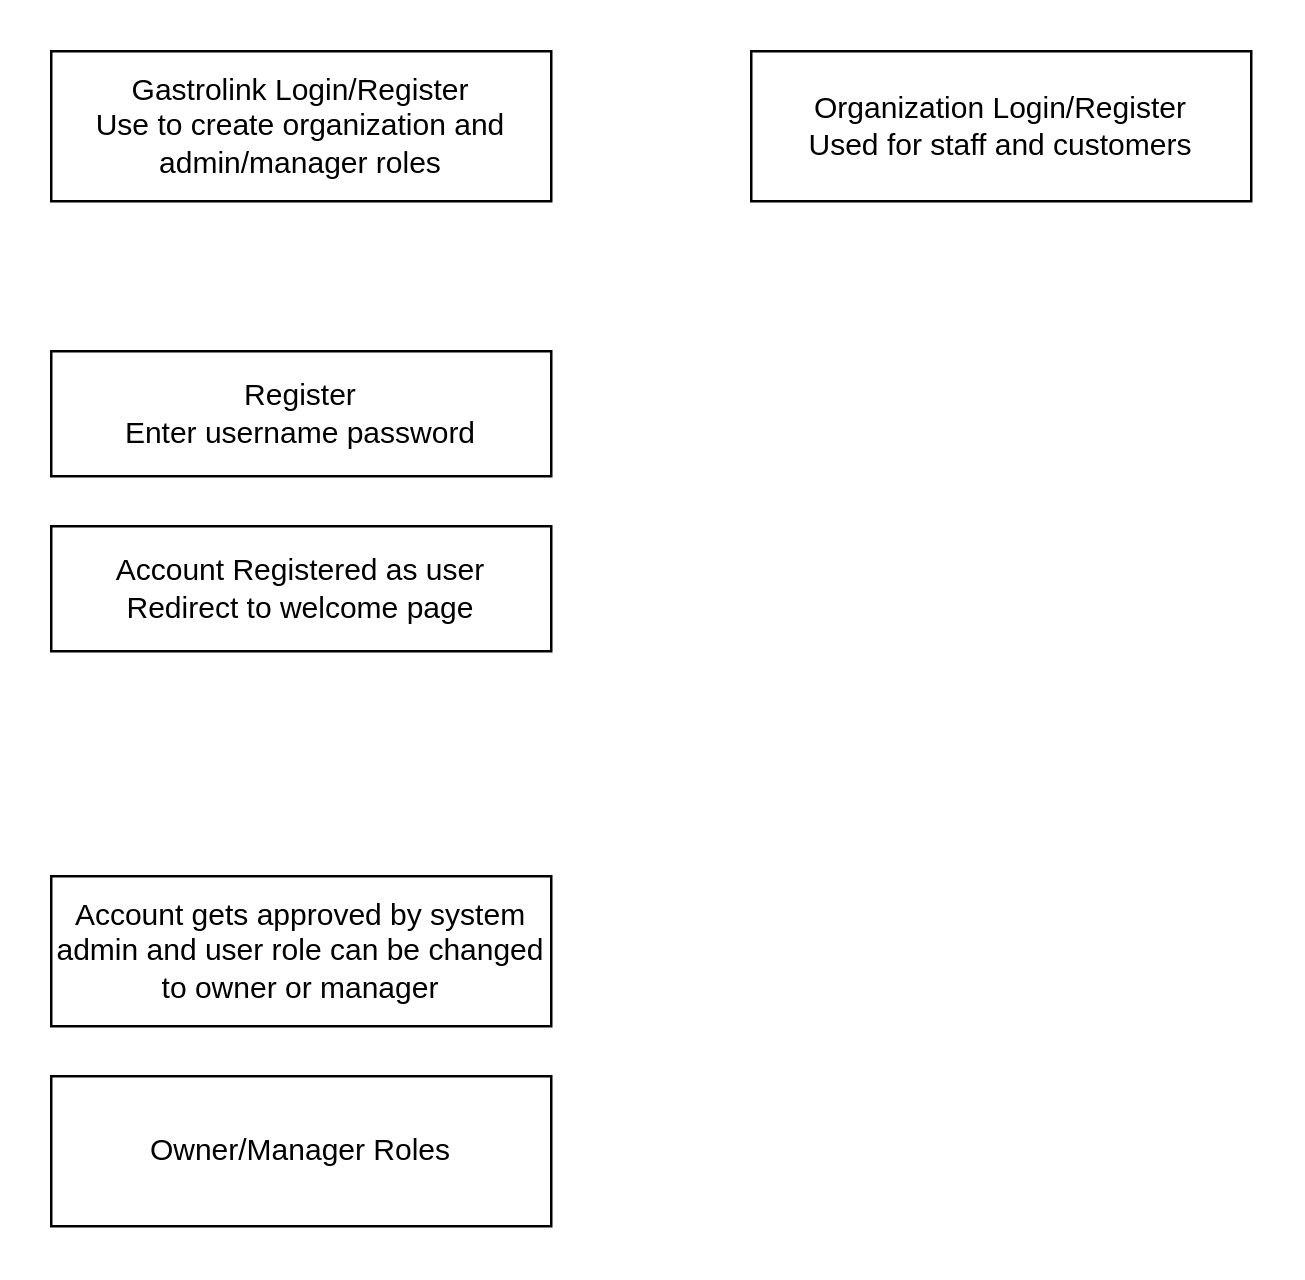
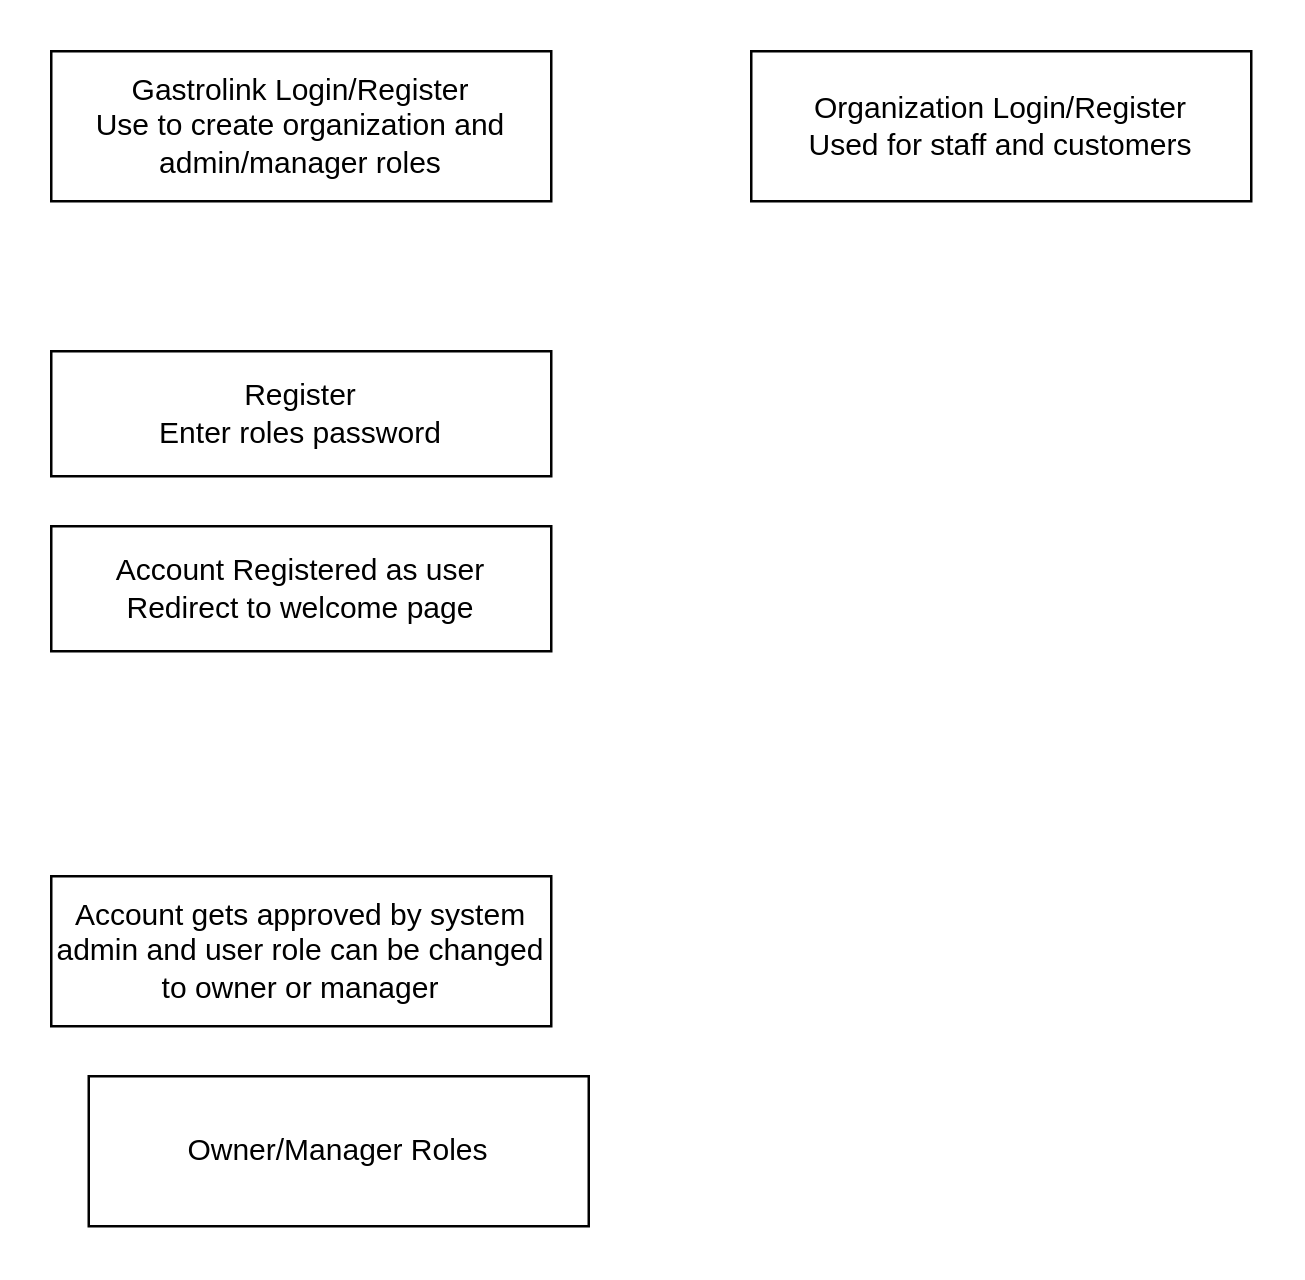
node "Register Enter username password": label "Register Enter username password" -> "Register Enter roles password"
node "Owner/Manager Roles": moved (301, 1151) -> (339, 1151)
